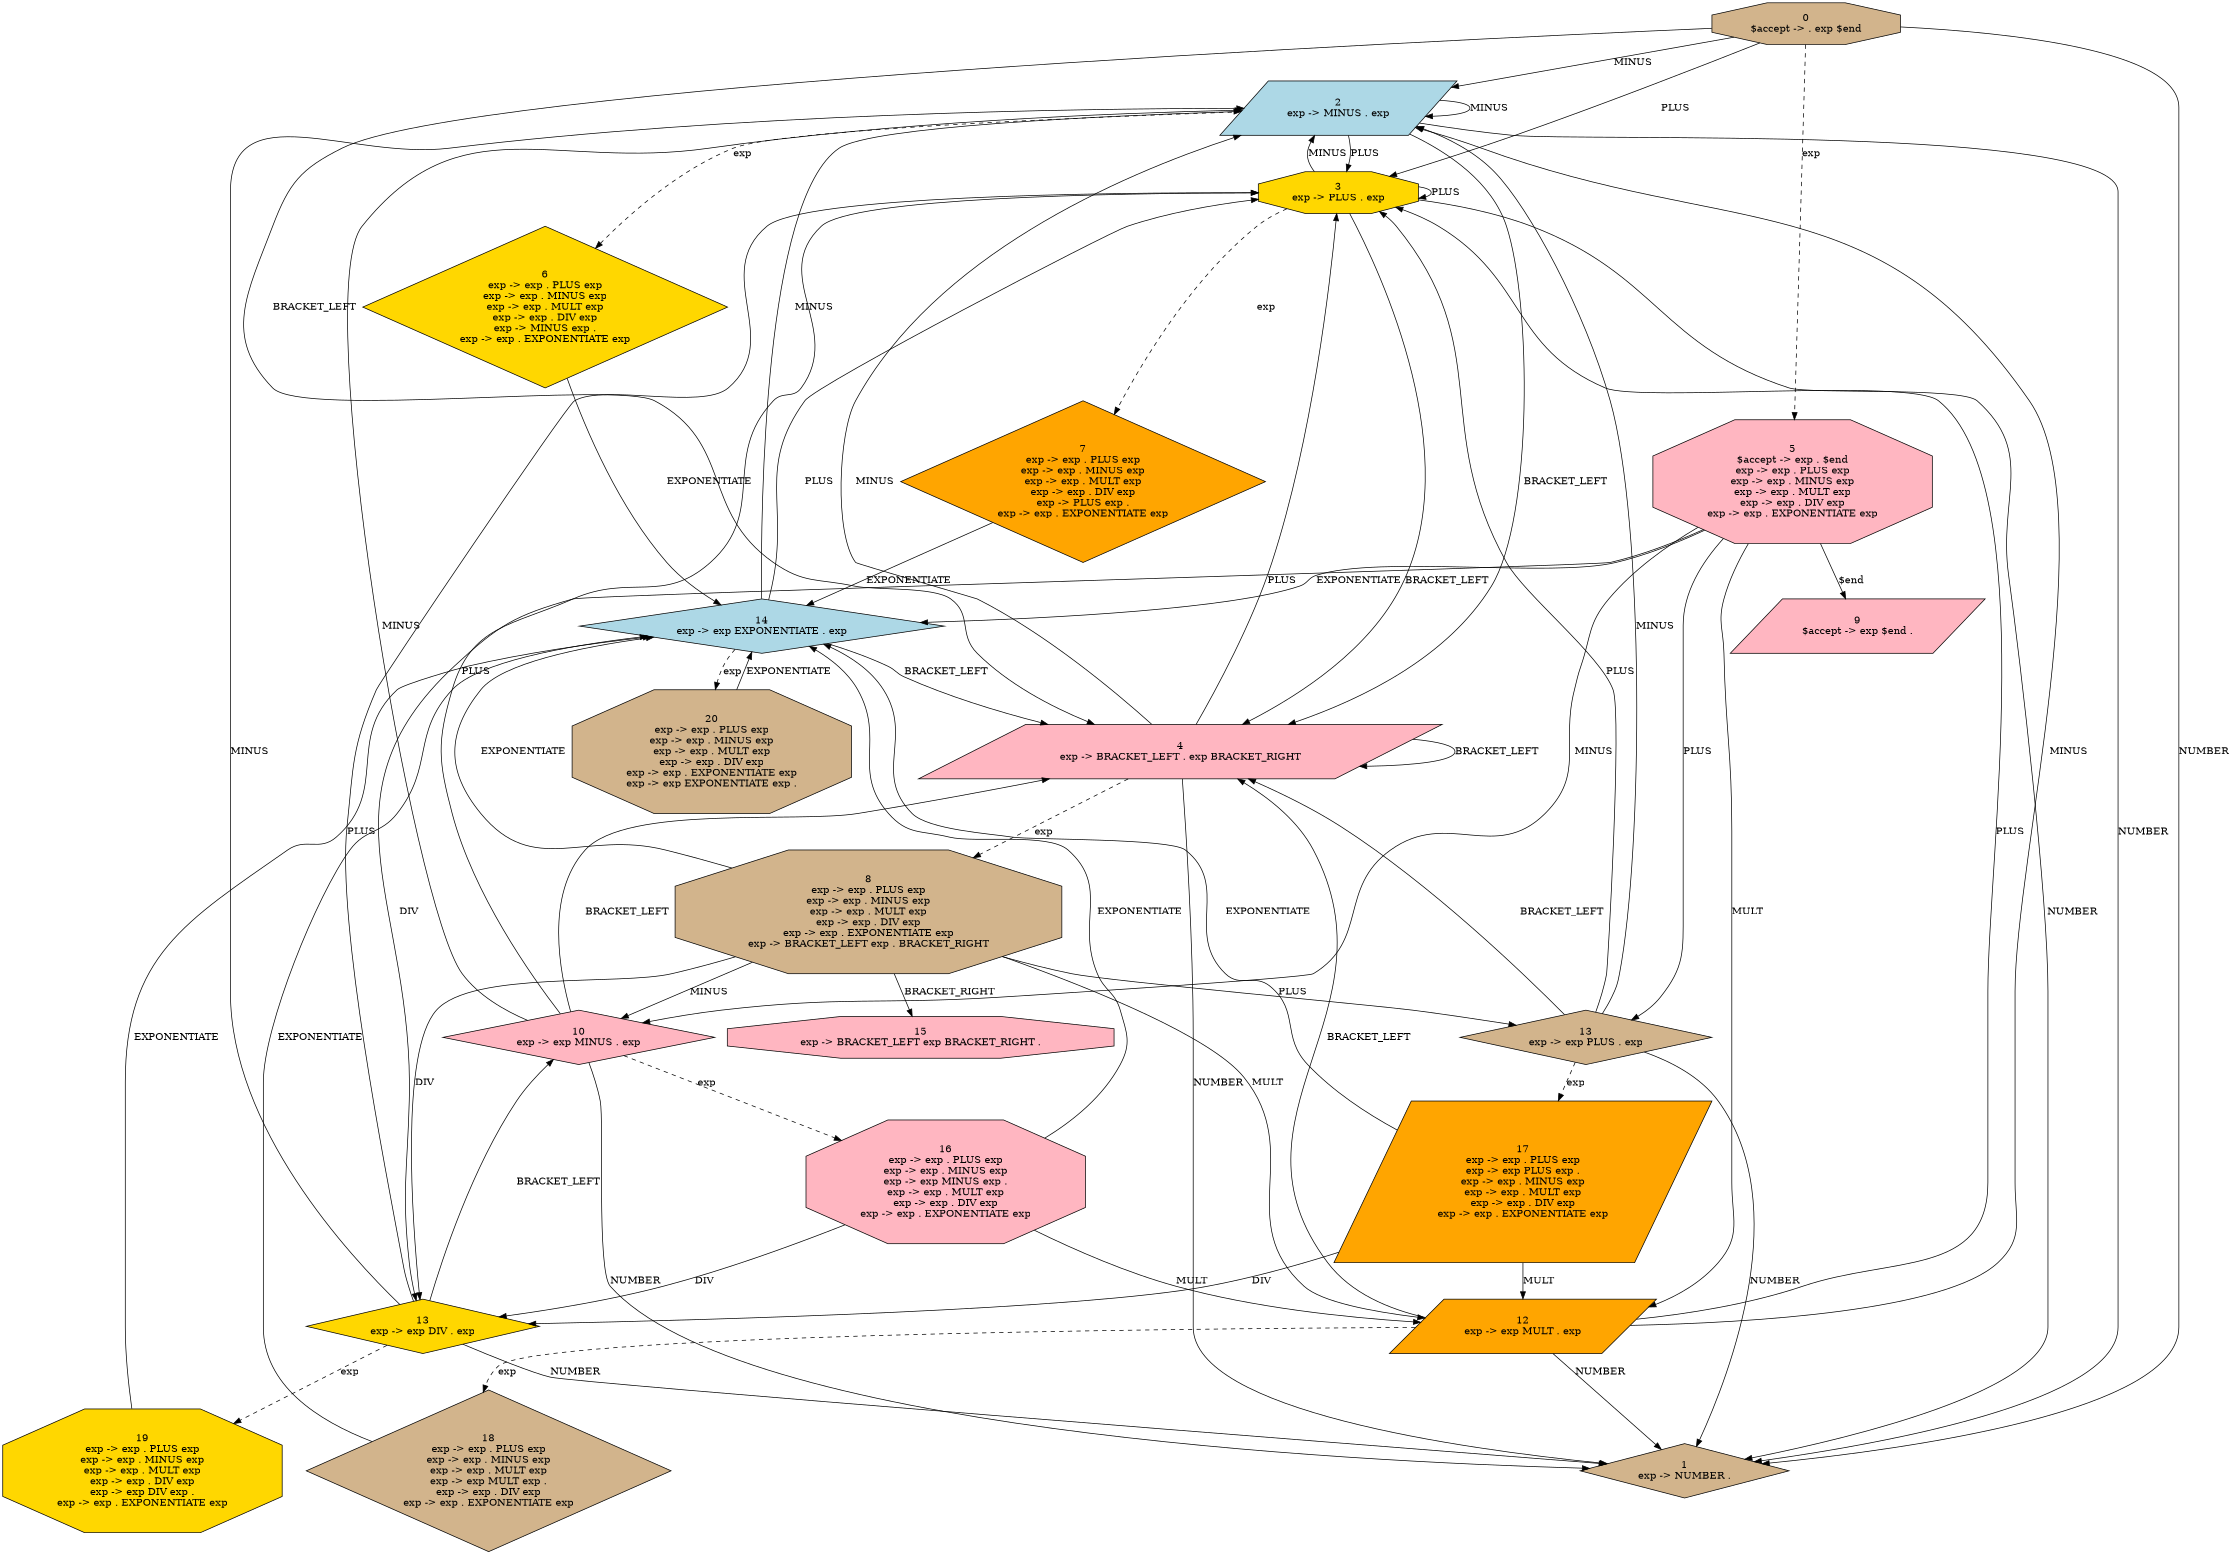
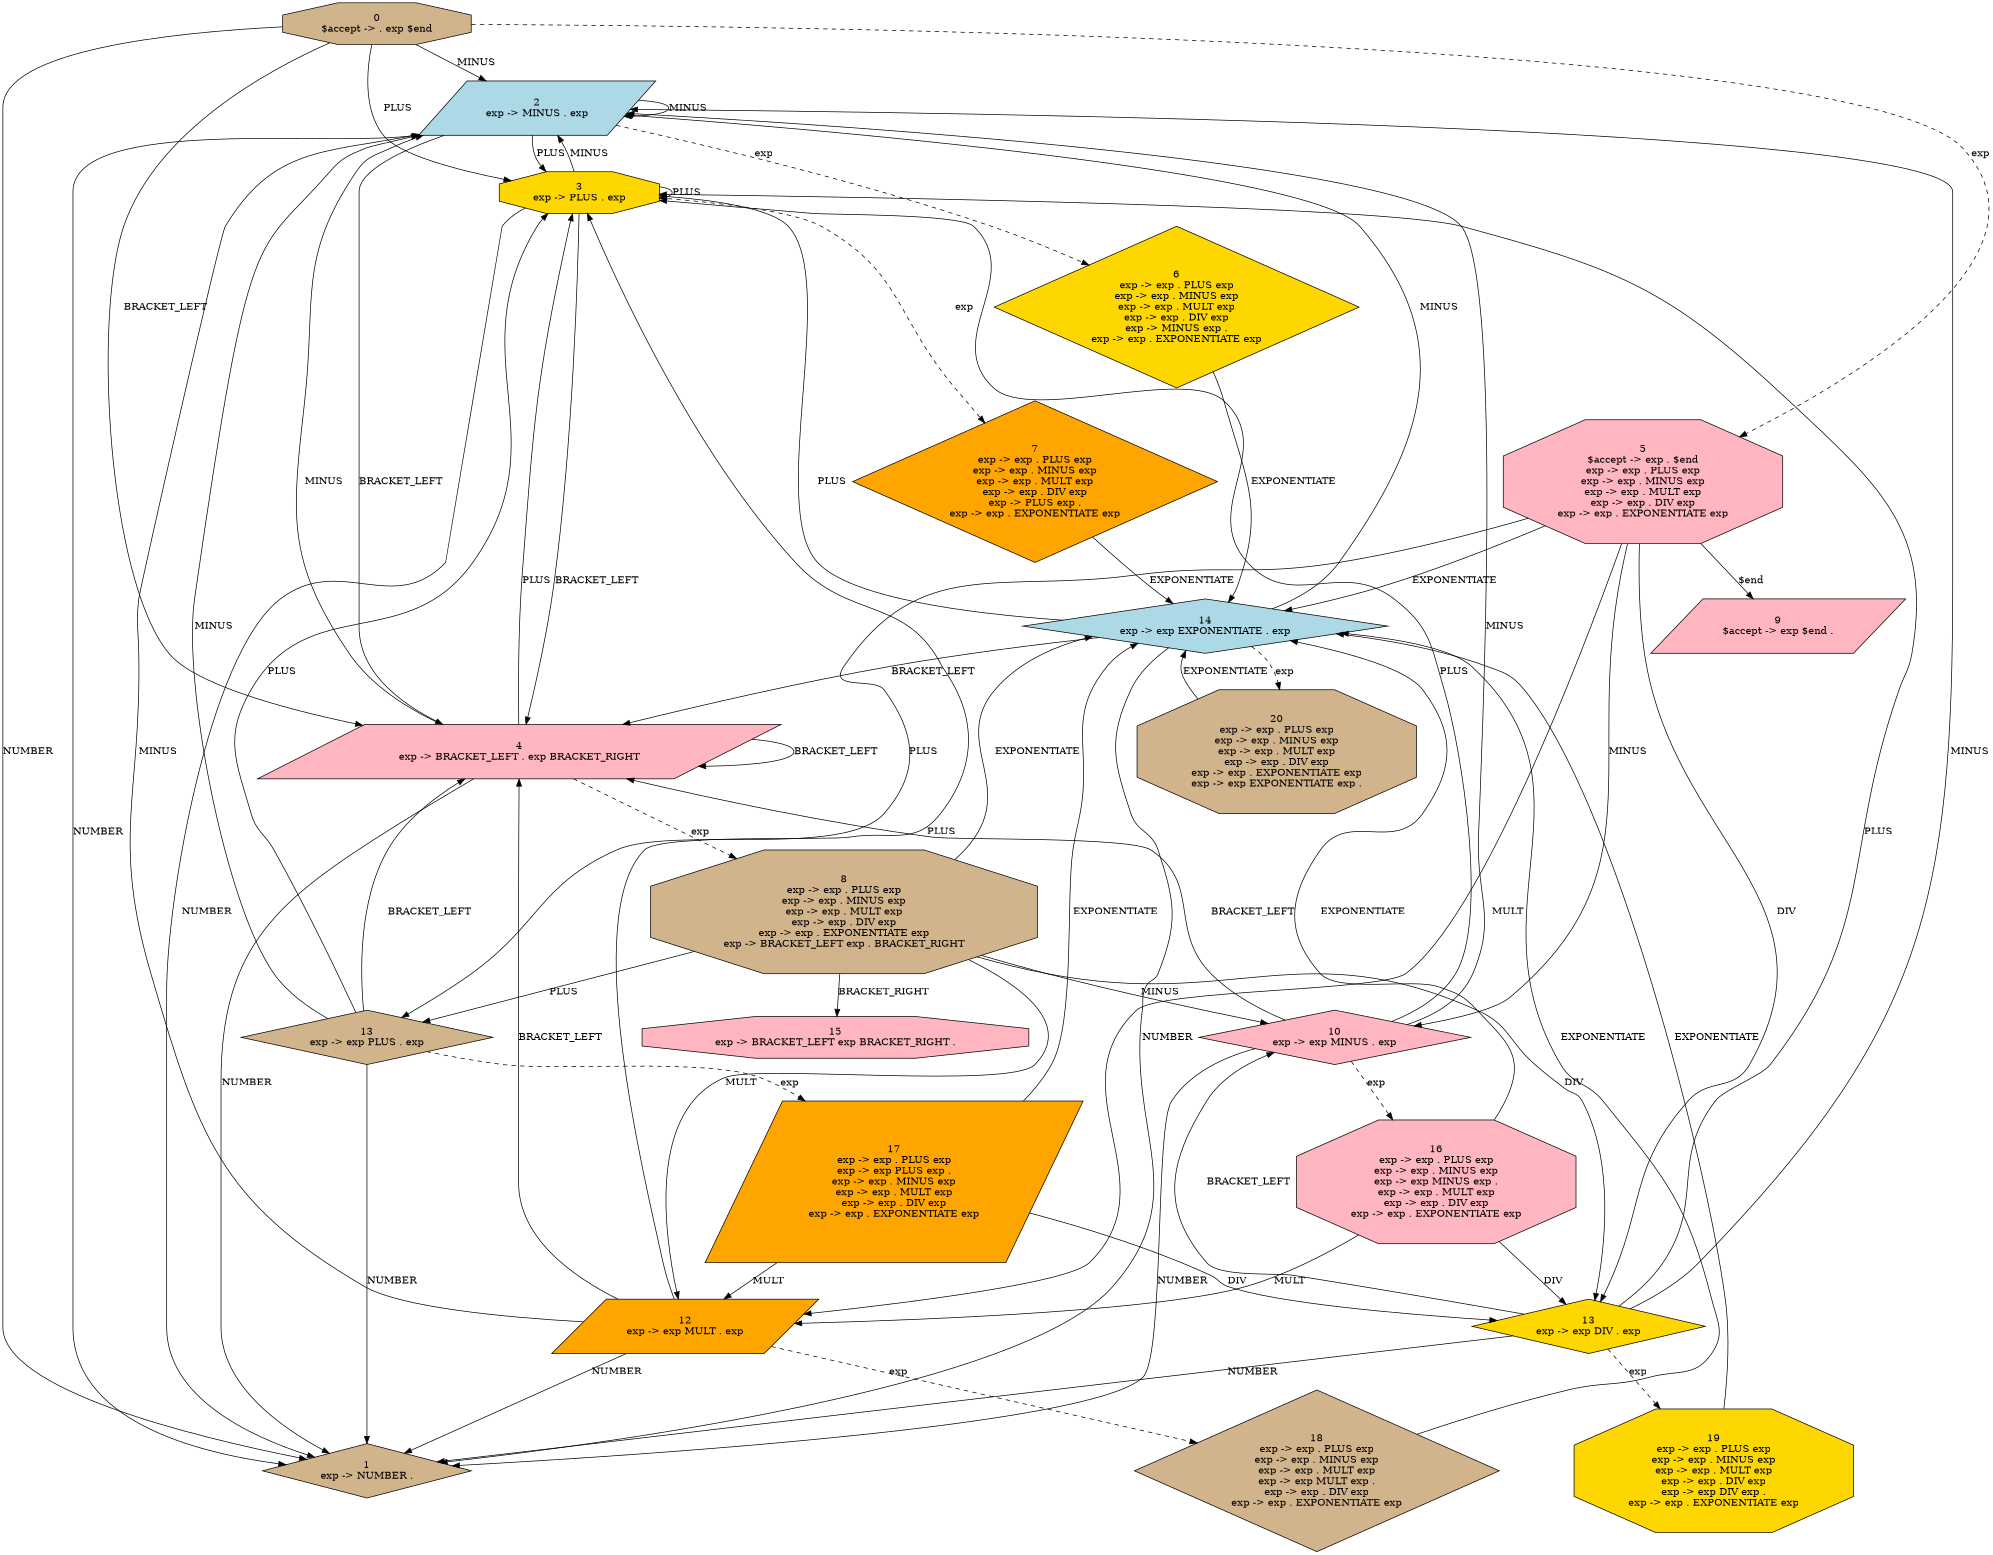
edge "14 exp -> exp EXPONENTIATE . exp" -> "1 exp -> NUMBER .": added, label "NUMBER"
